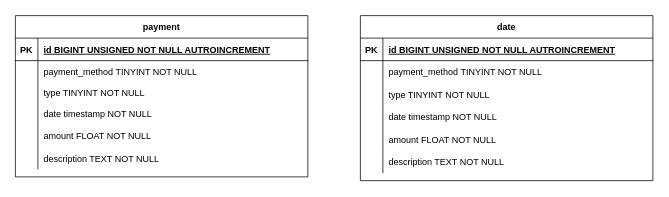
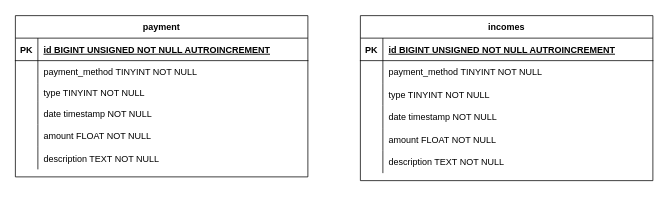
node "date": label "date" -> "incomes"
